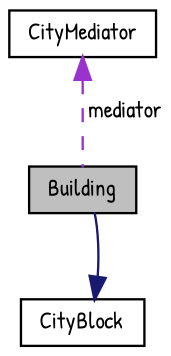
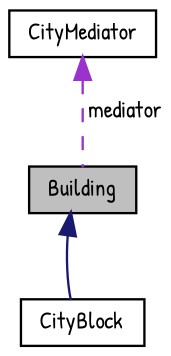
edge "Building" -> "CityBlock": reversed
